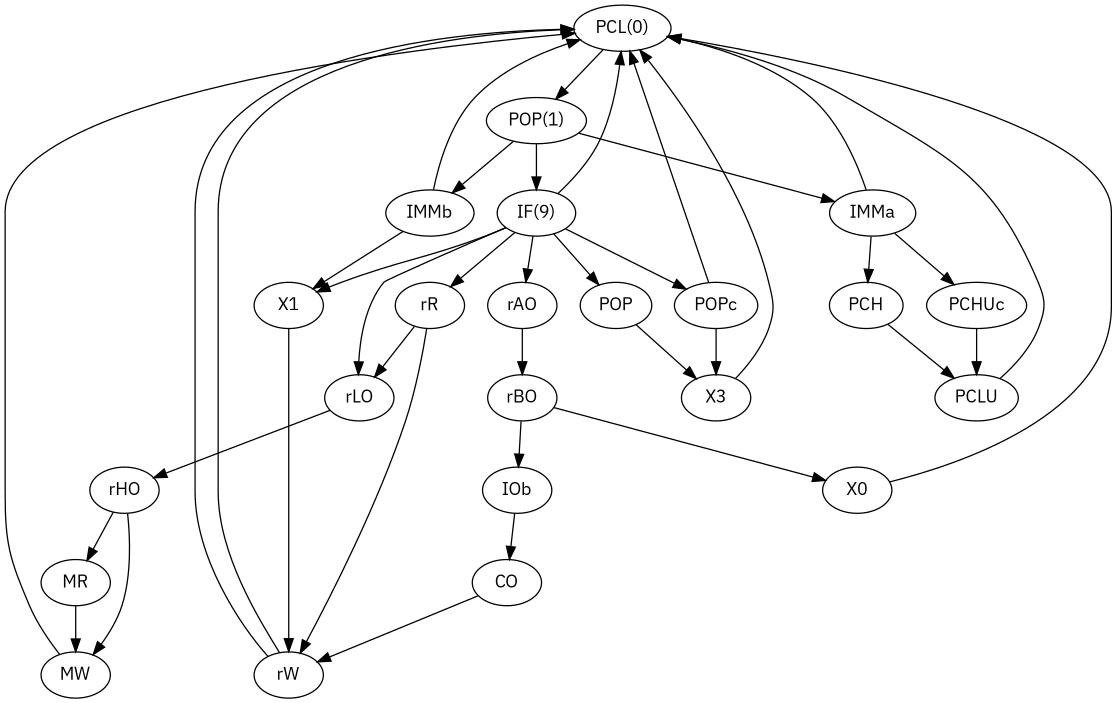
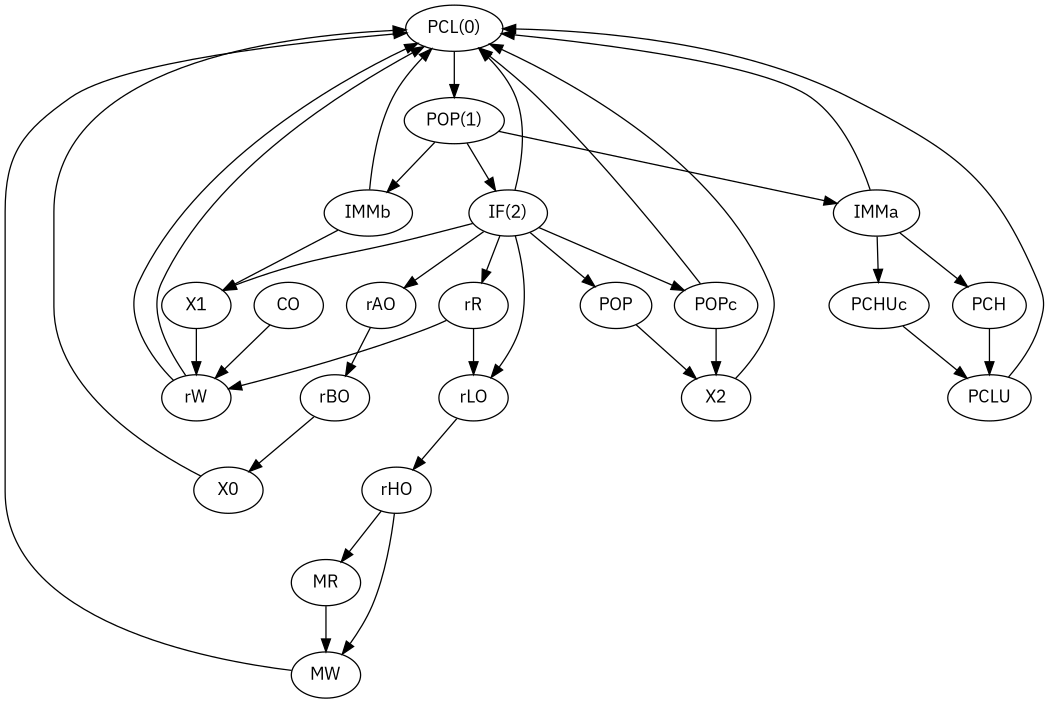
node "IF(9)": label "IF(9)" -> "IF(2)"
node "X3": label "X3" -> "X2"
node "IOb": removed
